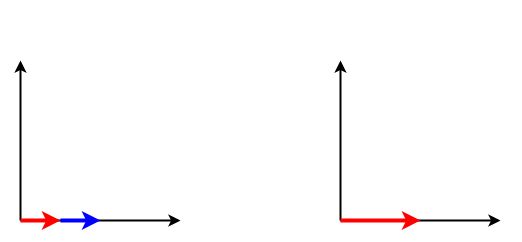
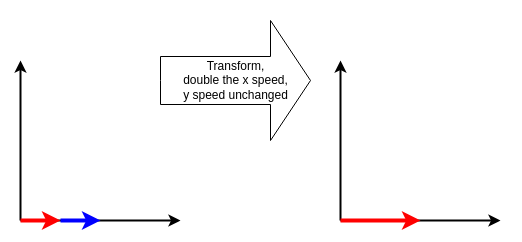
node "Transform, double the x speed, y speed unchanged": added
